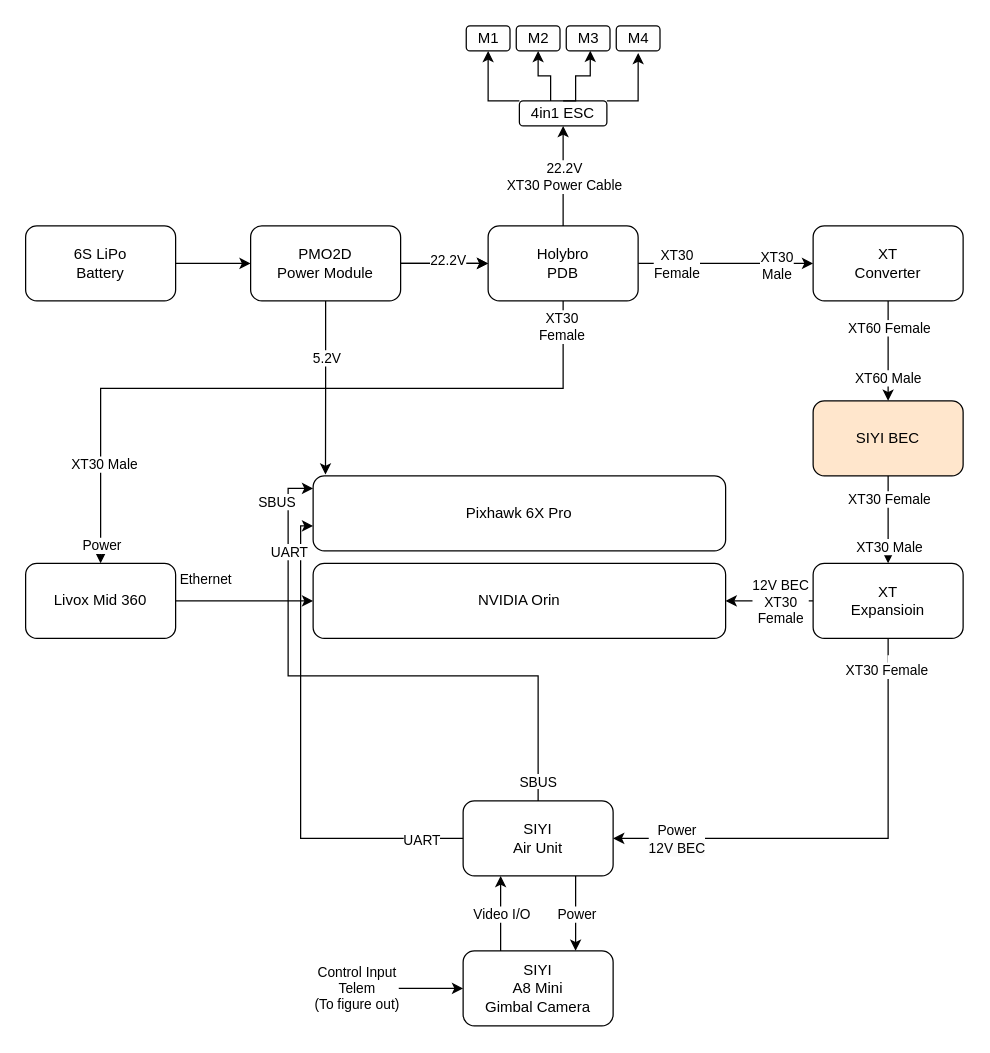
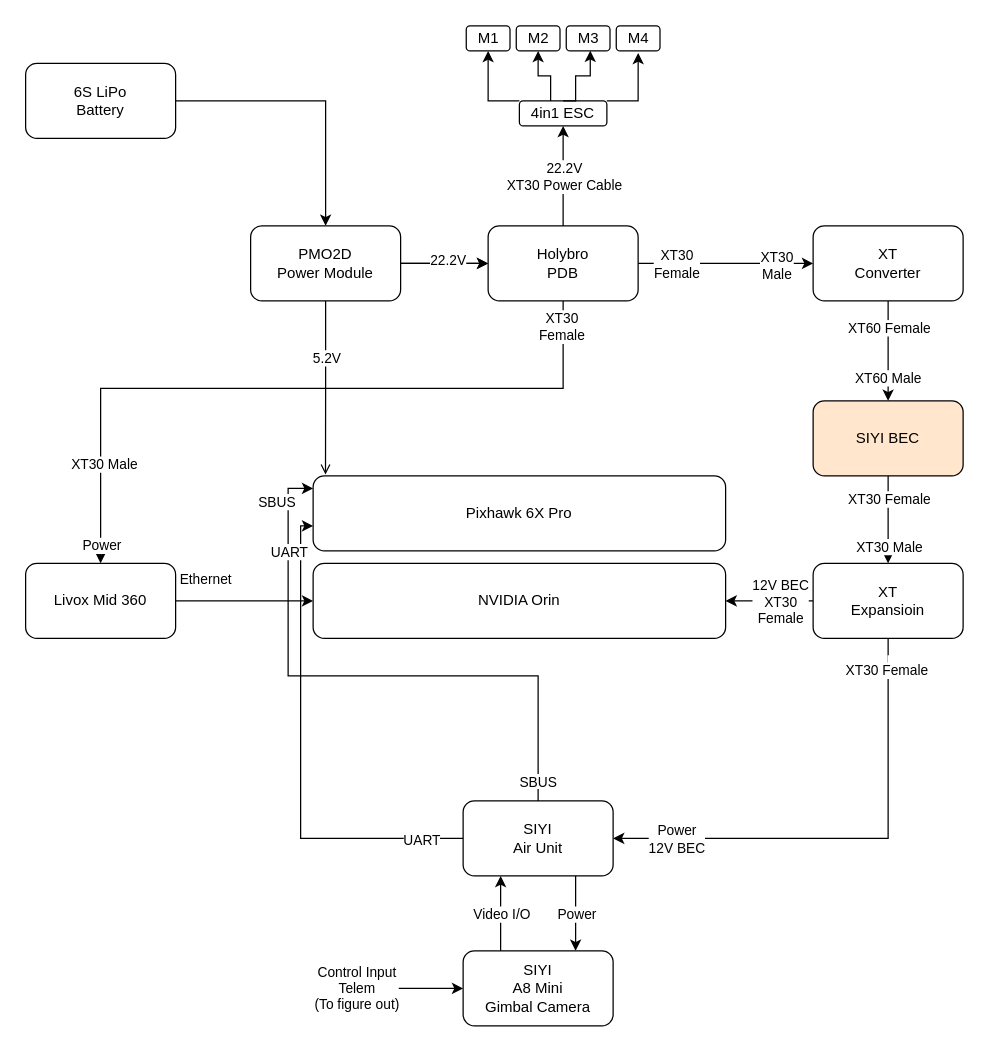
node "6S LiPo Battery": moved (101, 263) -> (101, 101)
edge "PMO2D Power Module" -> "Pixhawk 6X Pro": arrowhead classic -> open
